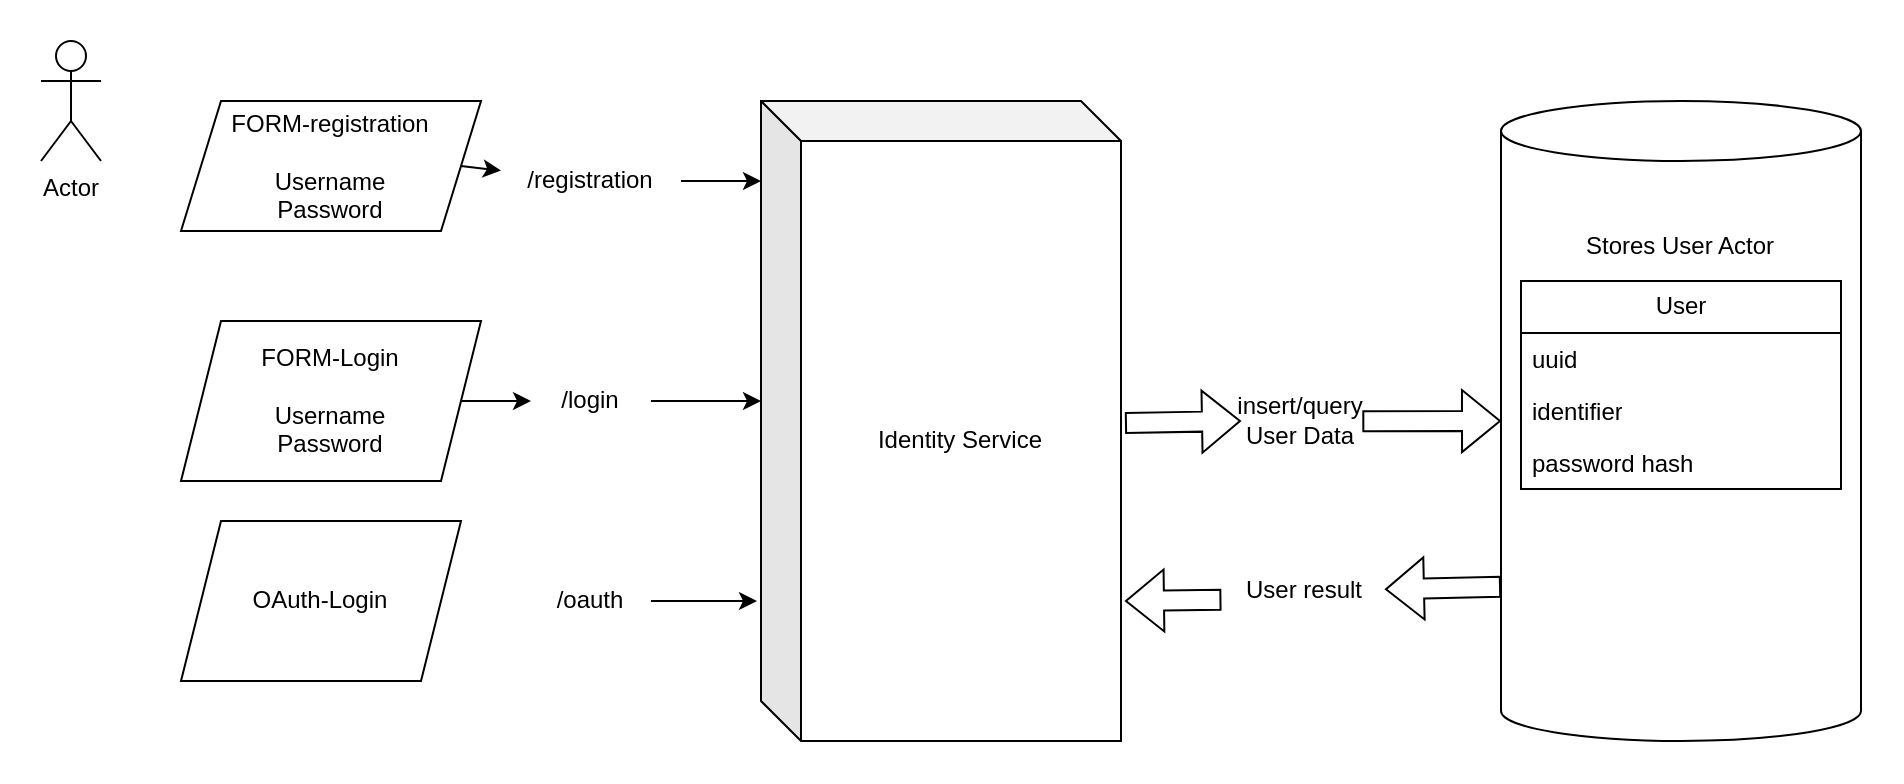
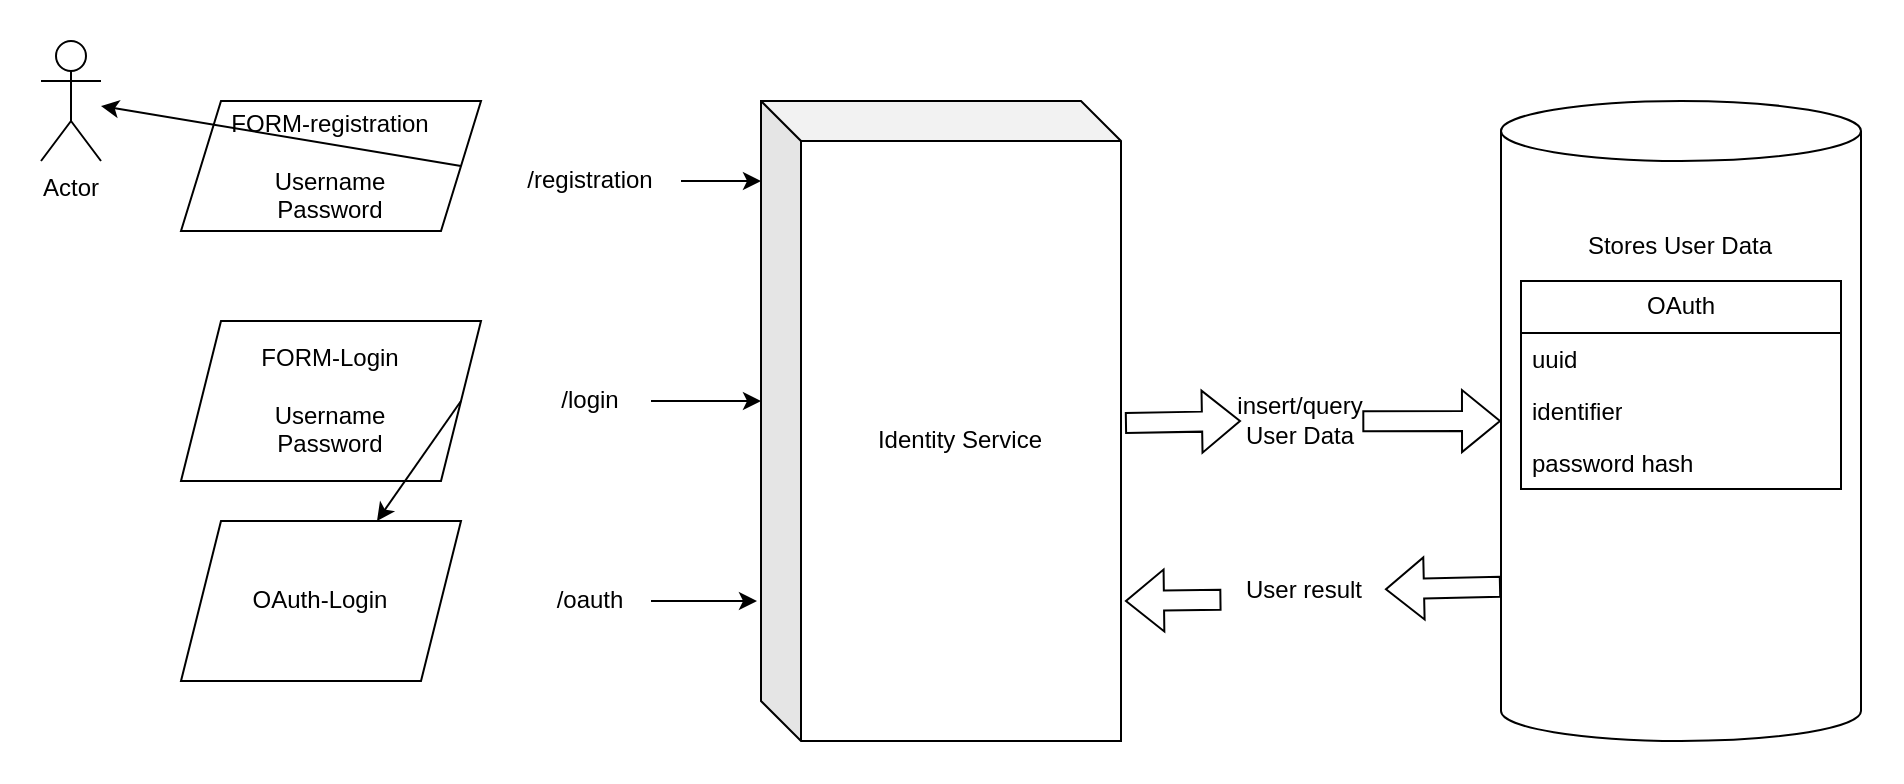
edge "FORM-registration Username Password" -> "/registration": now "FORM-registration Username Password" -> "Actor"
node "Stores User Actor": label "Stores User Actor" -> "Stores User Data"
node "User": label "User" -> "OAuth"
edge "FORM-Login Username Password" -> "/login": now "FORM-Login Username Password" -> "OAuth-Login"
